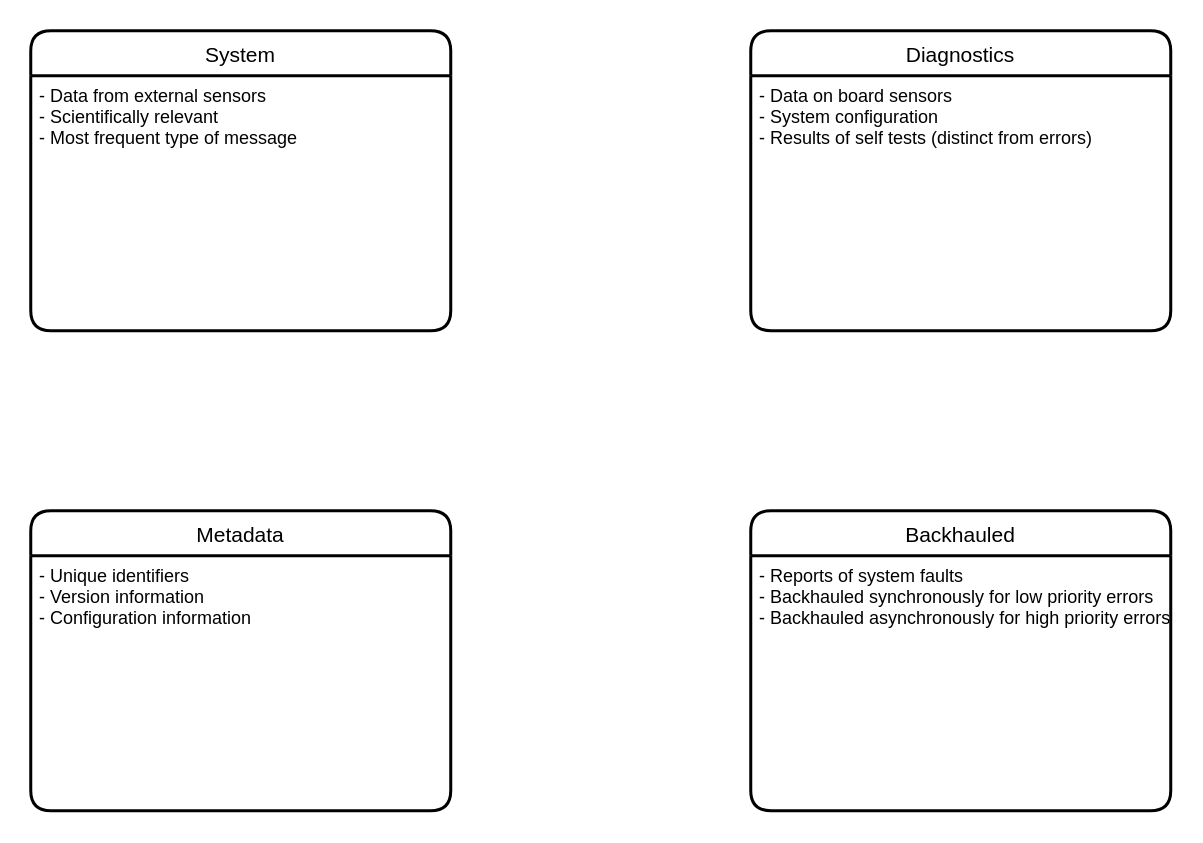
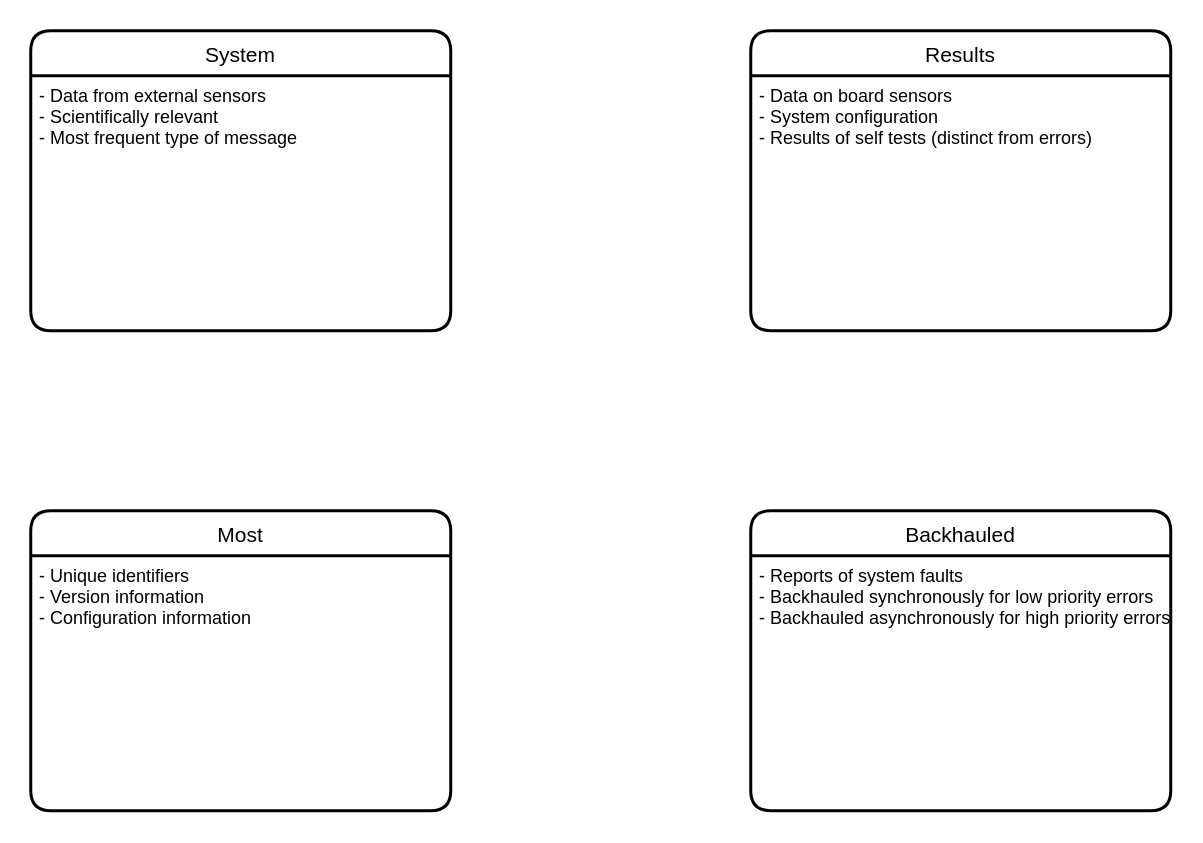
node "Diagnostics": label "Diagnostics" -> "Results"
node "Metadata": label "Metadata" -> "Most"
